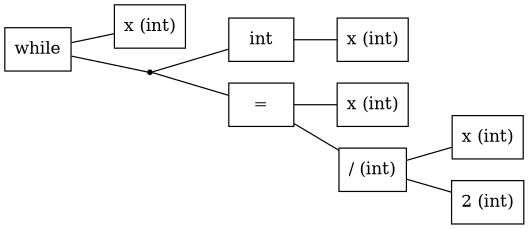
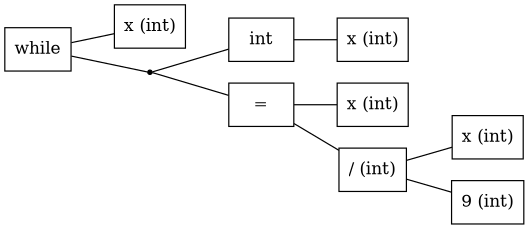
node "2 (int)": label "2 (int)" -> "9 (int)"
